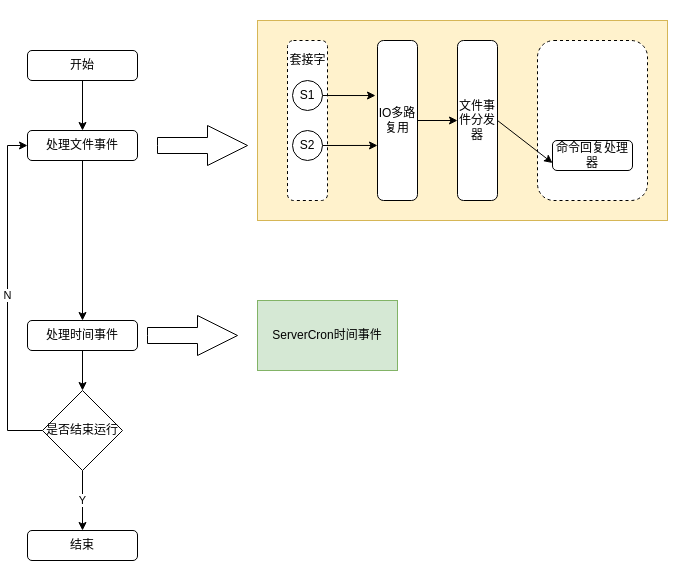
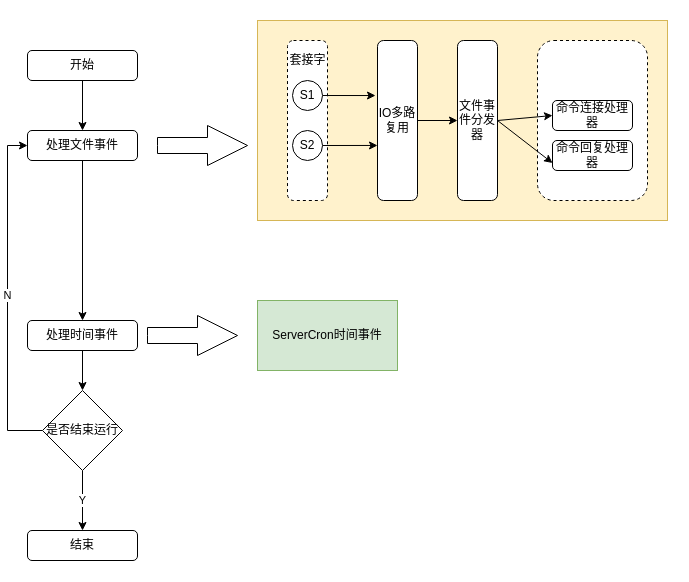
node "命令连接处理器": added
edge "文件事件分发器" -> "命令连接处理器": added
